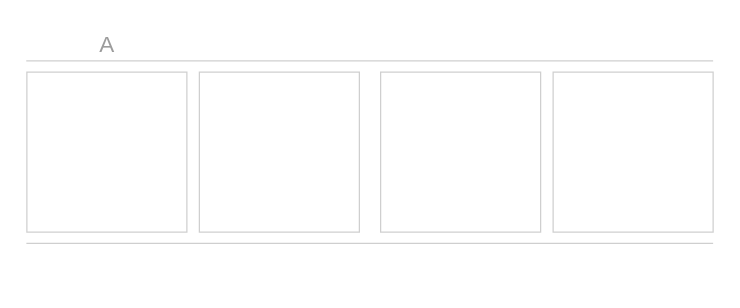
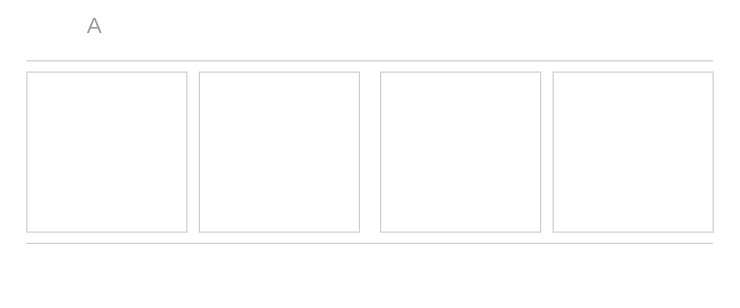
node "A": moved (107, 44) -> (94, 26)
